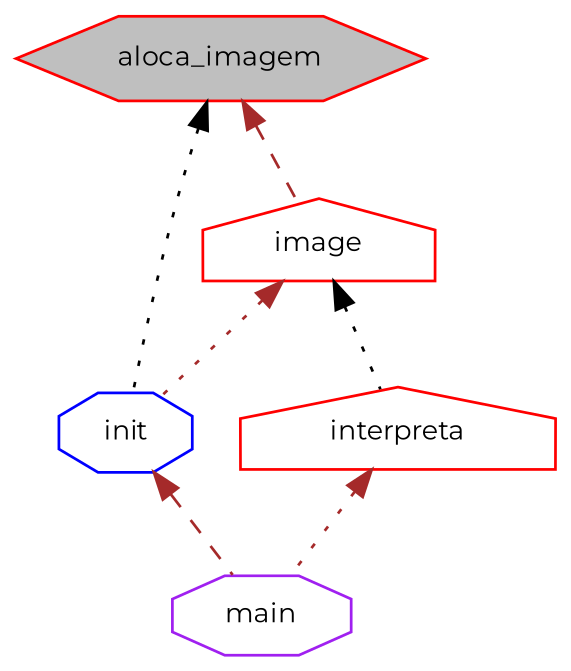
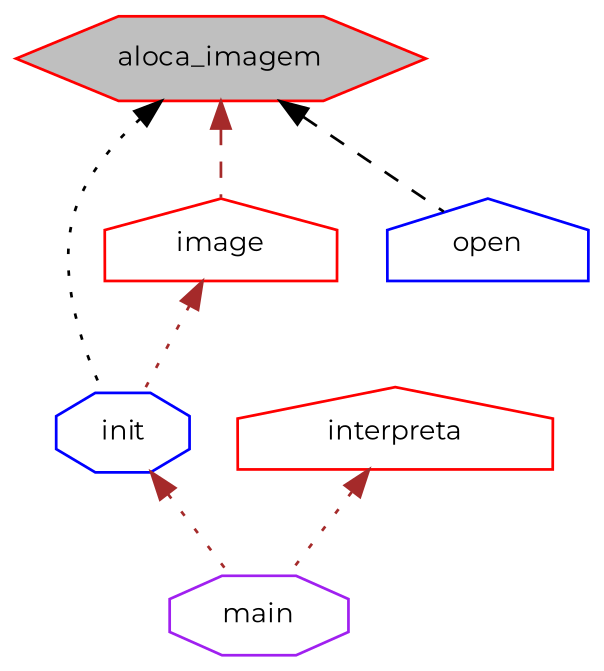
node "open": added
edge "interpreta" -> "image": removed
edge "main" -> "init": style dashed -> dotted
